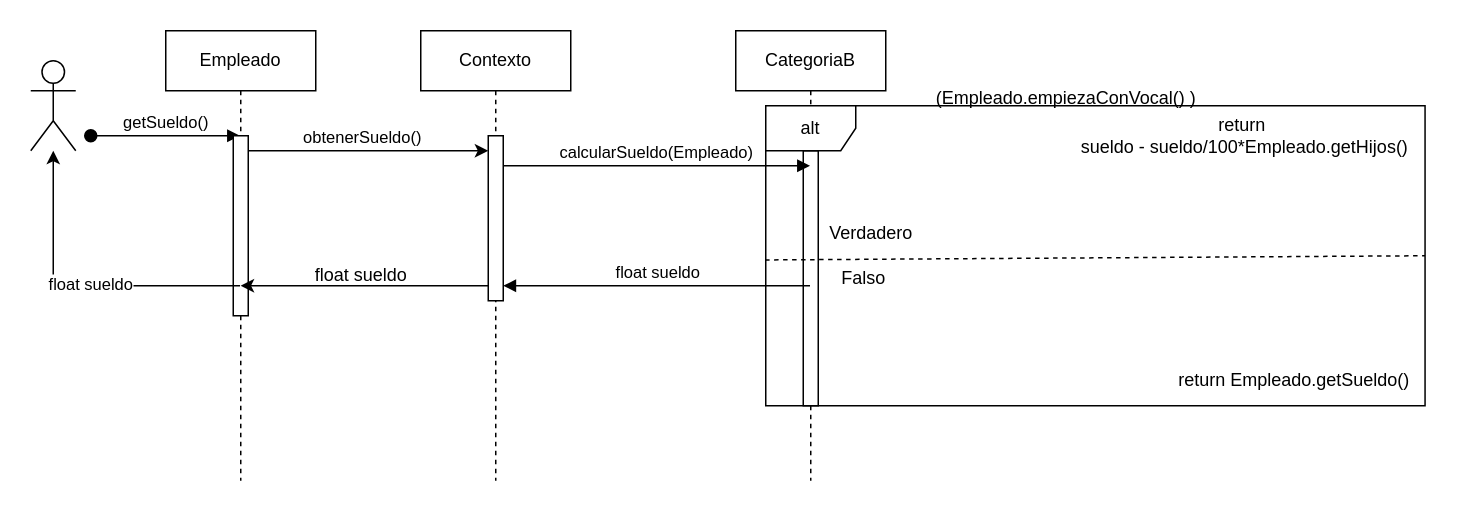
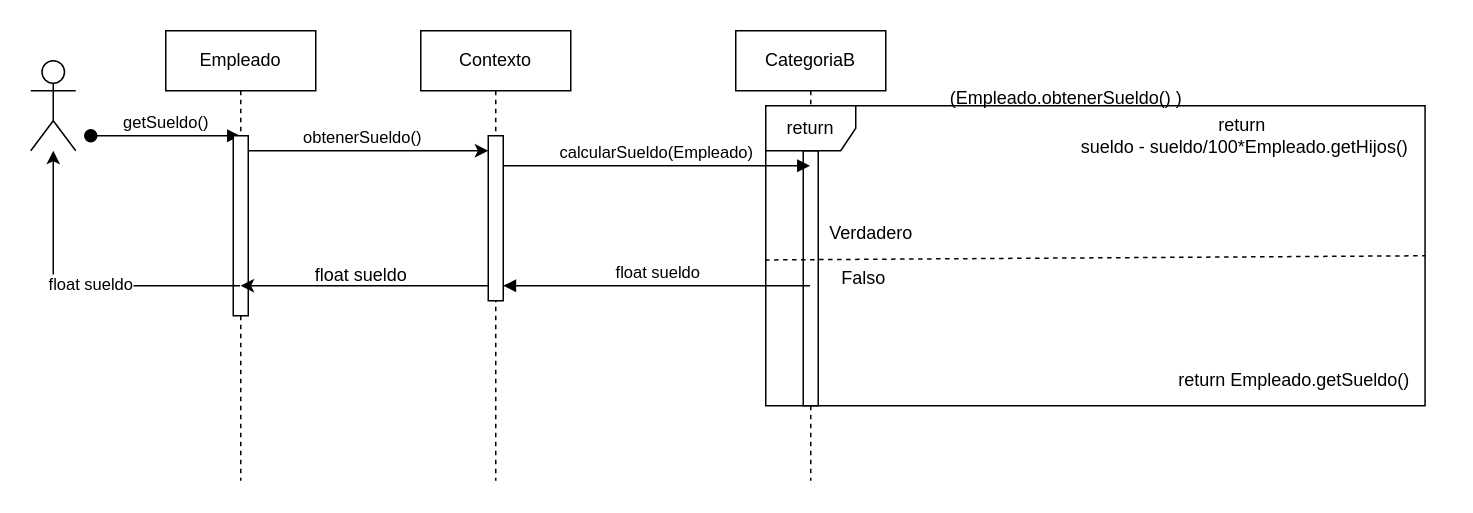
node "(Empleado.empiezaConVocal() )": label "(Empleado.empiezaConVocal() )" -> "(Empleado.obtenerSueldo() )"
node "alt": label "alt" -> "return"
